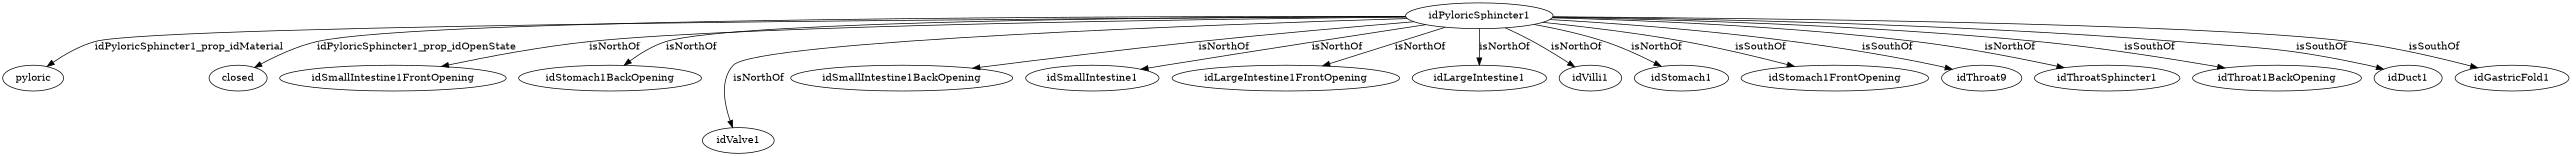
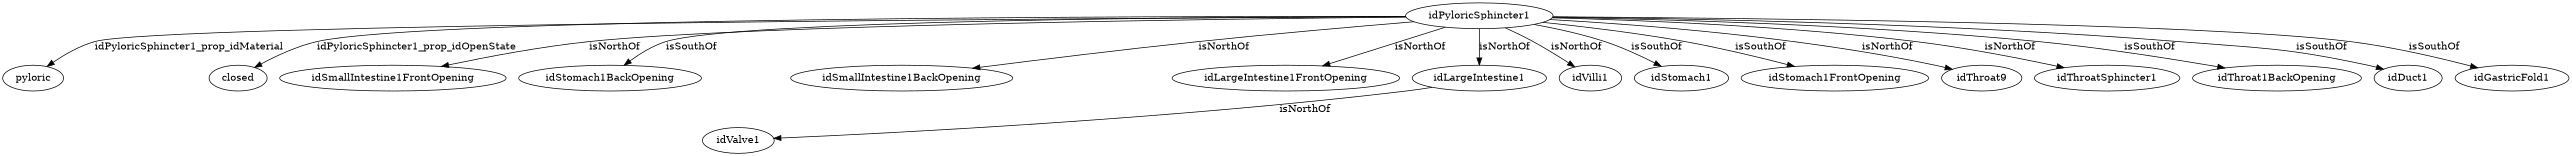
edge "idPyloricSphincter1" -> "idValve1": now "idLargeIntestine1" -> "idValve1"
edge "idPyloricSphincter1" -> "idStomach1BackOpening": label "isNorthOf" -> "isSouthOf"
edge "idPyloricSphincter1" -> "idStomach1": label "isNorthOf" -> "isSouthOf"
edge "idPyloricSphincter1" -> "idThroat9": label "isSouthOf" -> "isNorthOf"
node "idSmallIntestine1": removed
